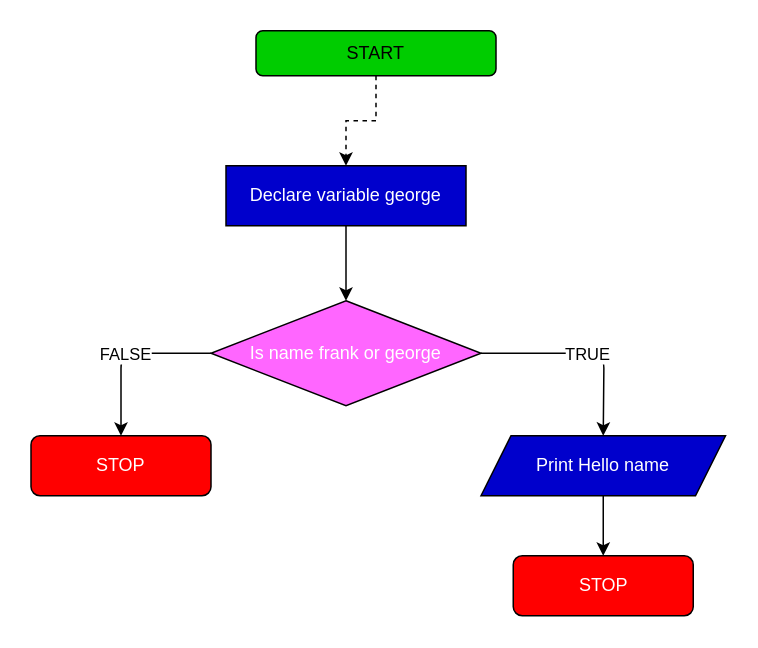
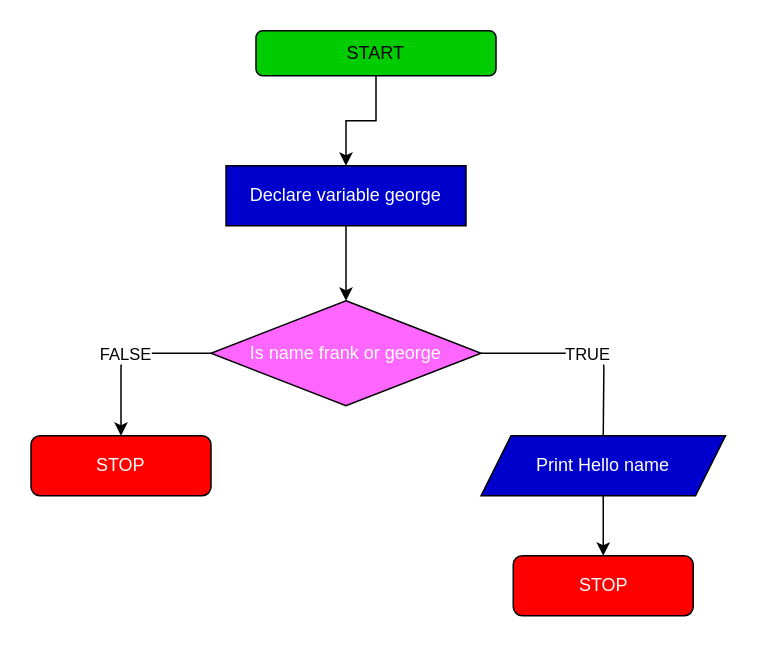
edge "START" -> "Declare variable george": style dashed -> solid
edge "Is name frank or george" -> "Print Hello name": arrowhead classic -> none
